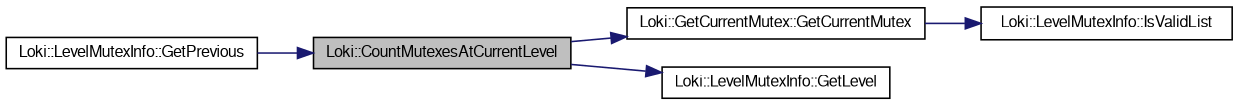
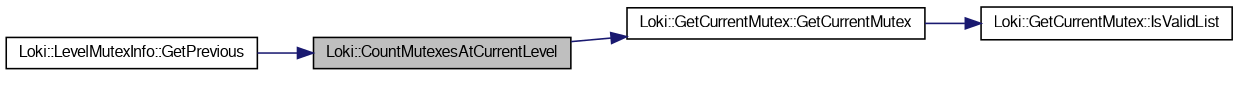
node "Loki::LevelMutexInfo::IsValidList": label "Loki::LevelMutexInfo::IsValidList" -> "Loki::GetCurrentMutex::IsValidList"
node "Loki::LevelMutexInfo::GetLevel": removed
